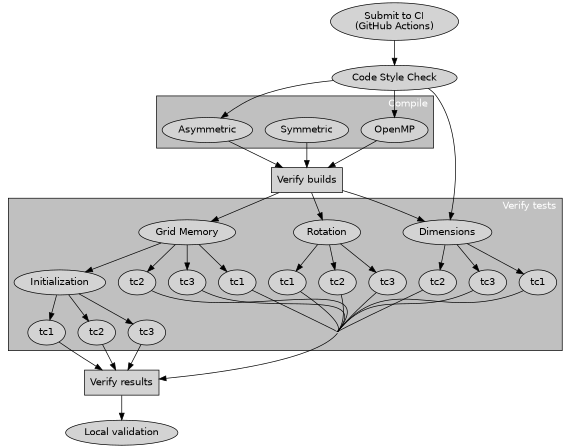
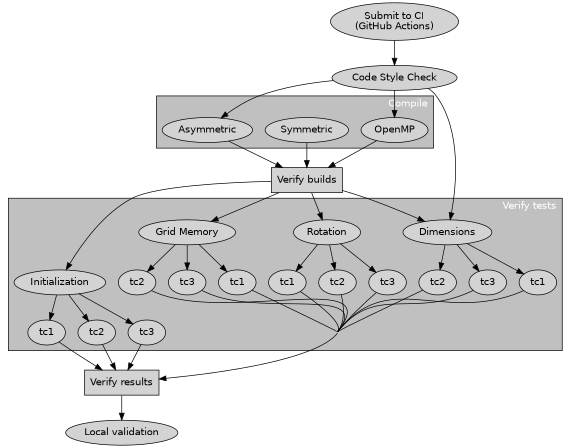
edge "Grid Memory" -> "Initialization": now "Verify builds" -> "Initialization"
